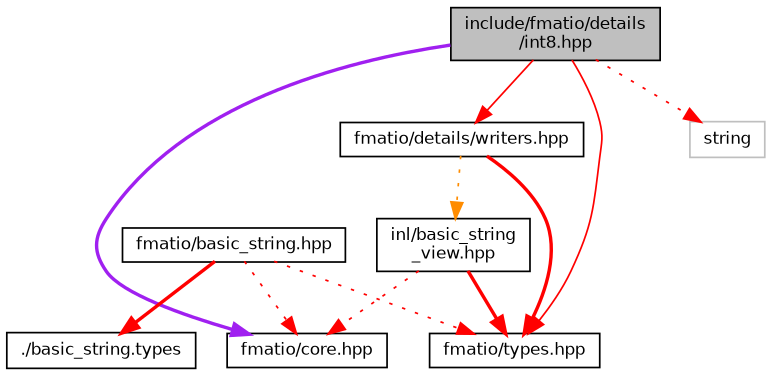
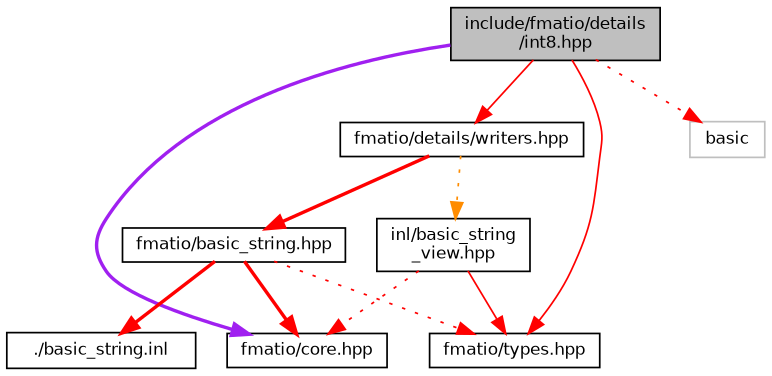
node "string": label "string" -> "basic"
edge "fmatio/details/writers.hpp" -> "fmatio/types.hpp": now "fmatio/details/writers.hpp" -> "fmatio/basic_string.hpp"
edge "fmatio/basic_string.hpp" -> "fmatio/core.hpp": style dotted -> bold
edge "inl/basic_string _view.hpp" -> "fmatio/types.hpp": style bold -> solid
node "./basic_string.types": label "./basic_string.types" -> "./basic_string.inl"
